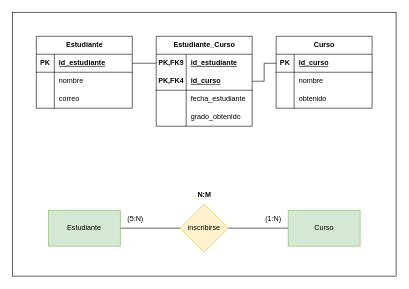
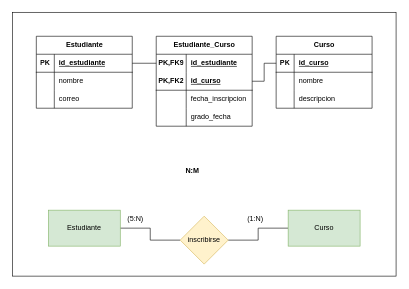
node "PK,FK4": label "PK,FK4" -> "PK,FK2"
node "fecha_estudiante": label "fecha_estudiante" -> "fecha_inscripcion"
node "obtenido": label "obtenido" -> "descripcion"
node "grado_obtenido": label "grado_obtenido" -> "grado_fecha"
node "N:M": moved (204, 195) -> (192, 171)
node "(1:N)": moved (273, 219) -> (255, 219)
node "inscribirse": moved (204, 228) -> (204, 240)
